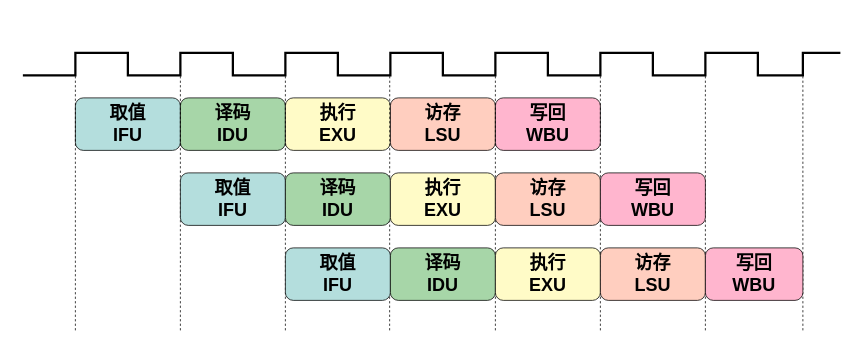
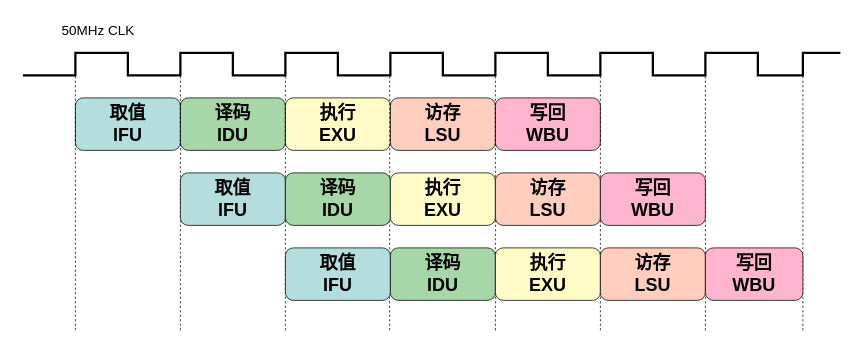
node "50MHz CLK": added
